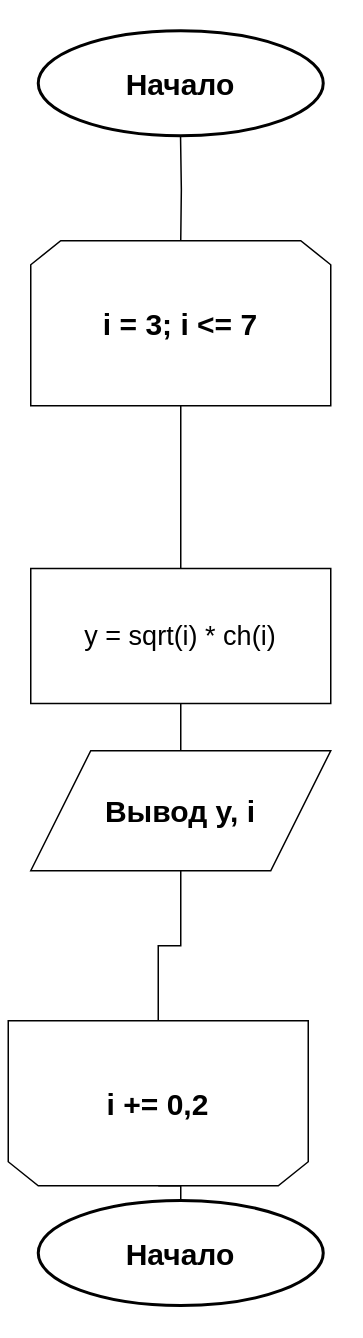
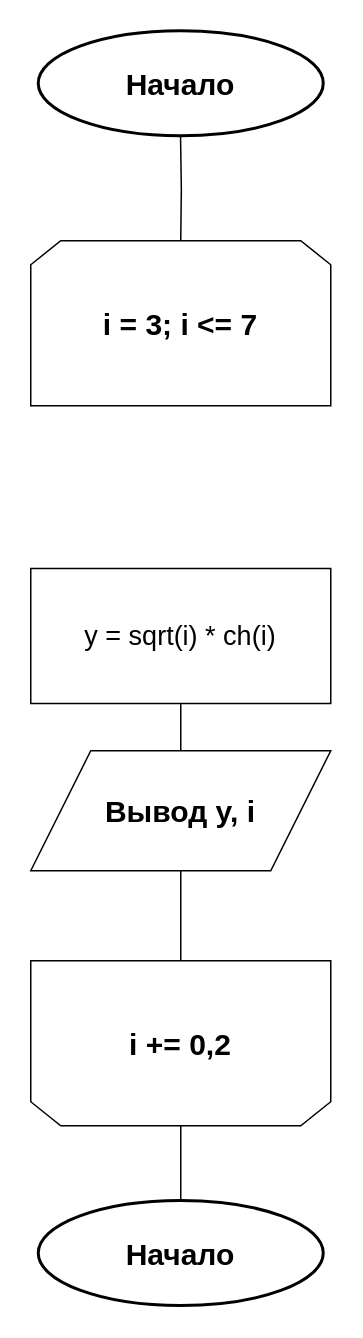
edge "i = 3; i <= 7" -- "y = sqrt(i) * ch(i)": removed
node "i += 0,2": moved (158, 1103) -> (181, 1043)
